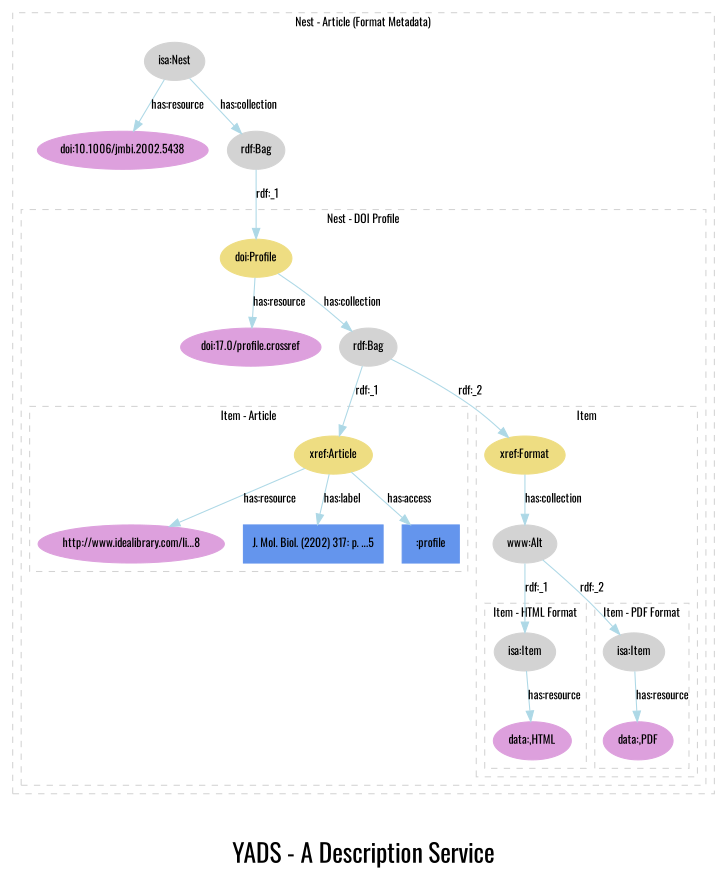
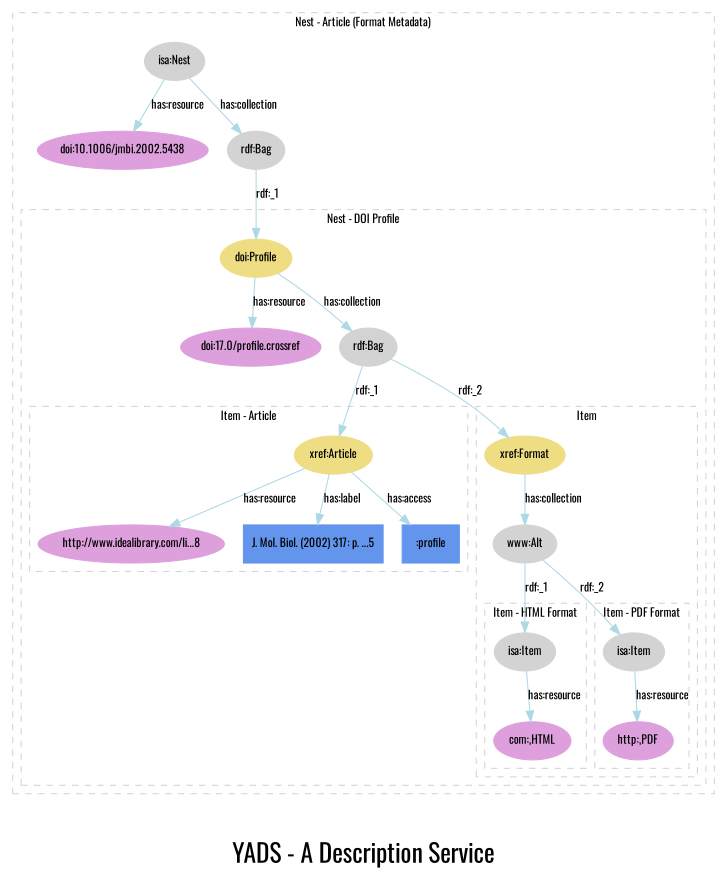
node "J. Mol. Biol. (2202) 317: p. ...5": label "J. Mol. Biol. (2202) 317: p. ...5" -> "J. Mol. Biol. (2002) 317: p. ...5"
node "data:,HTML": label "data:,HTML" -> "com:,HTML"
node "data:,PDF": label "data:,PDF" -> "http:,PDF"
